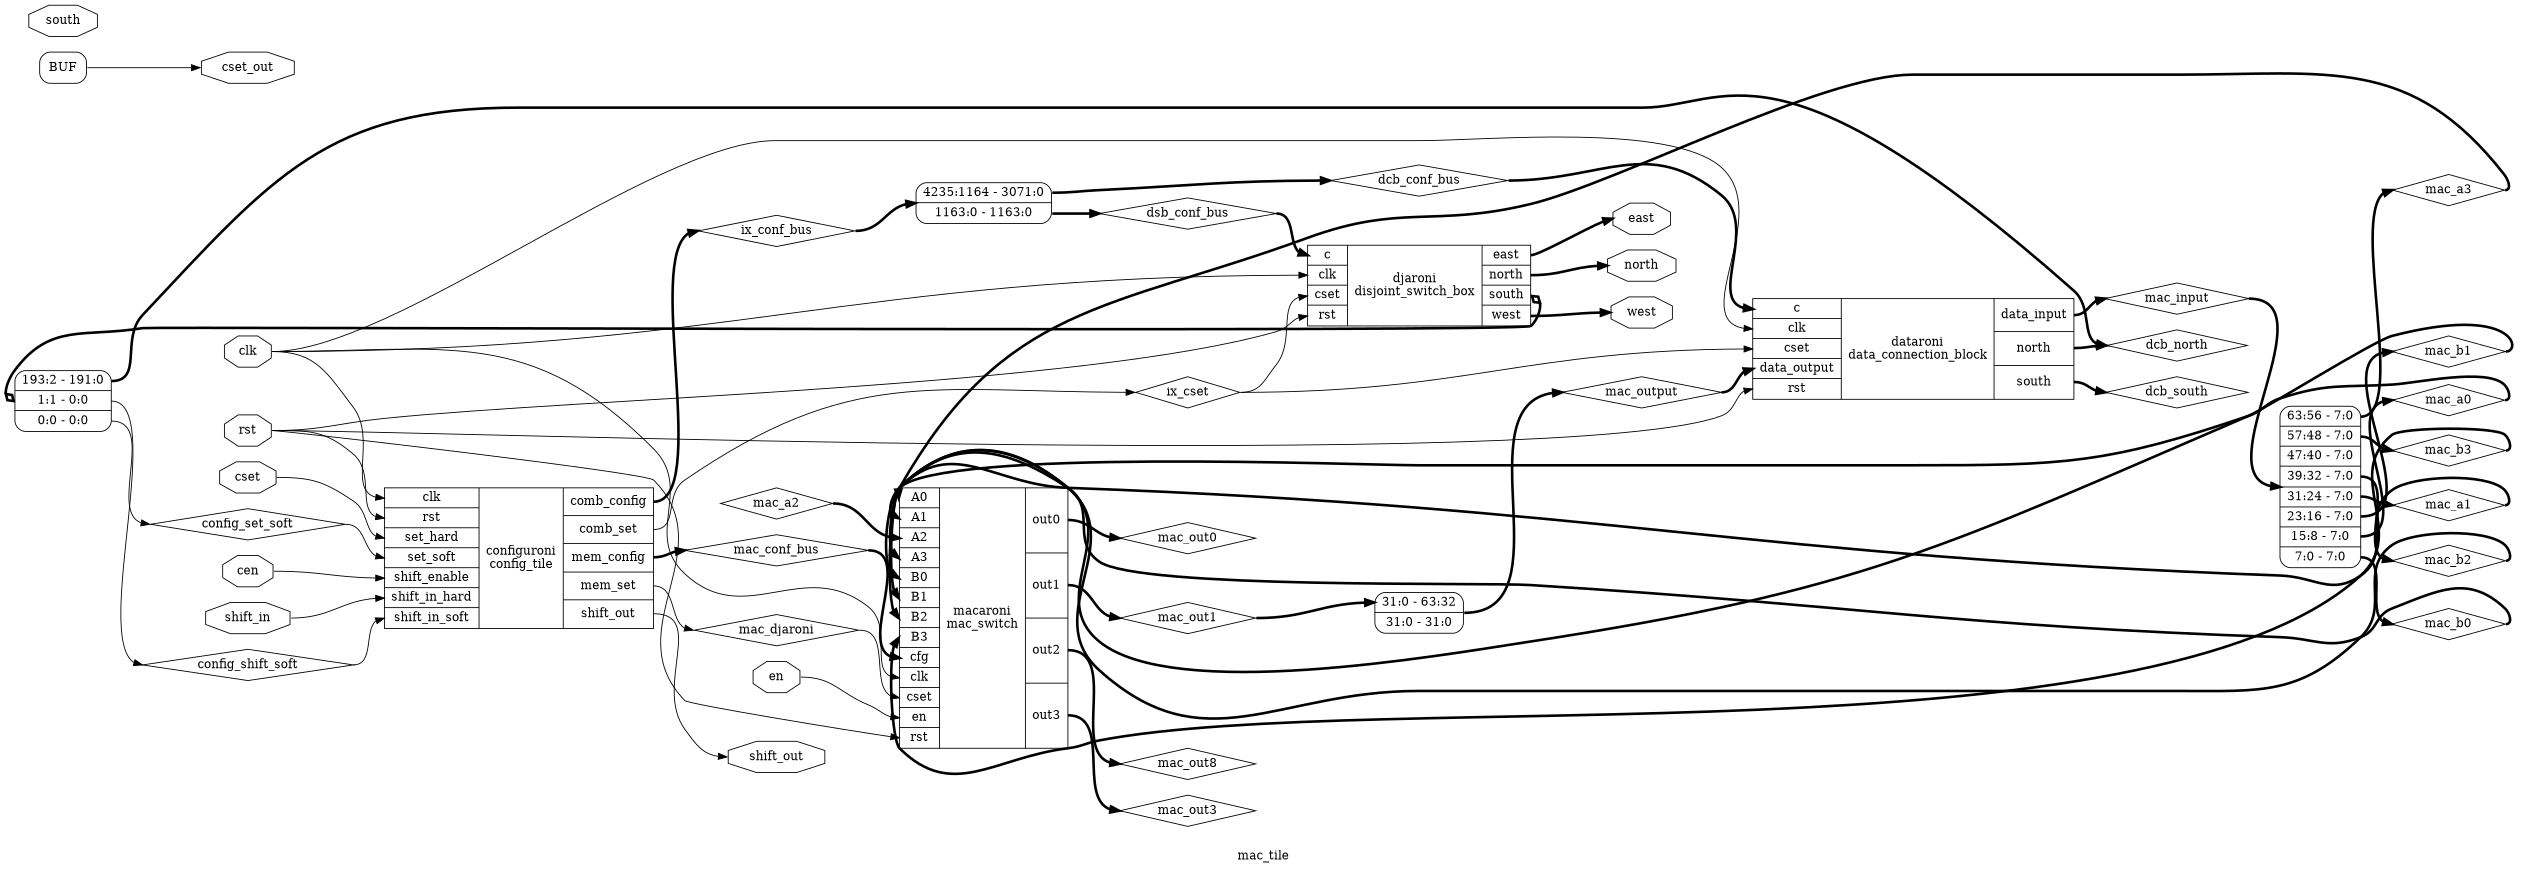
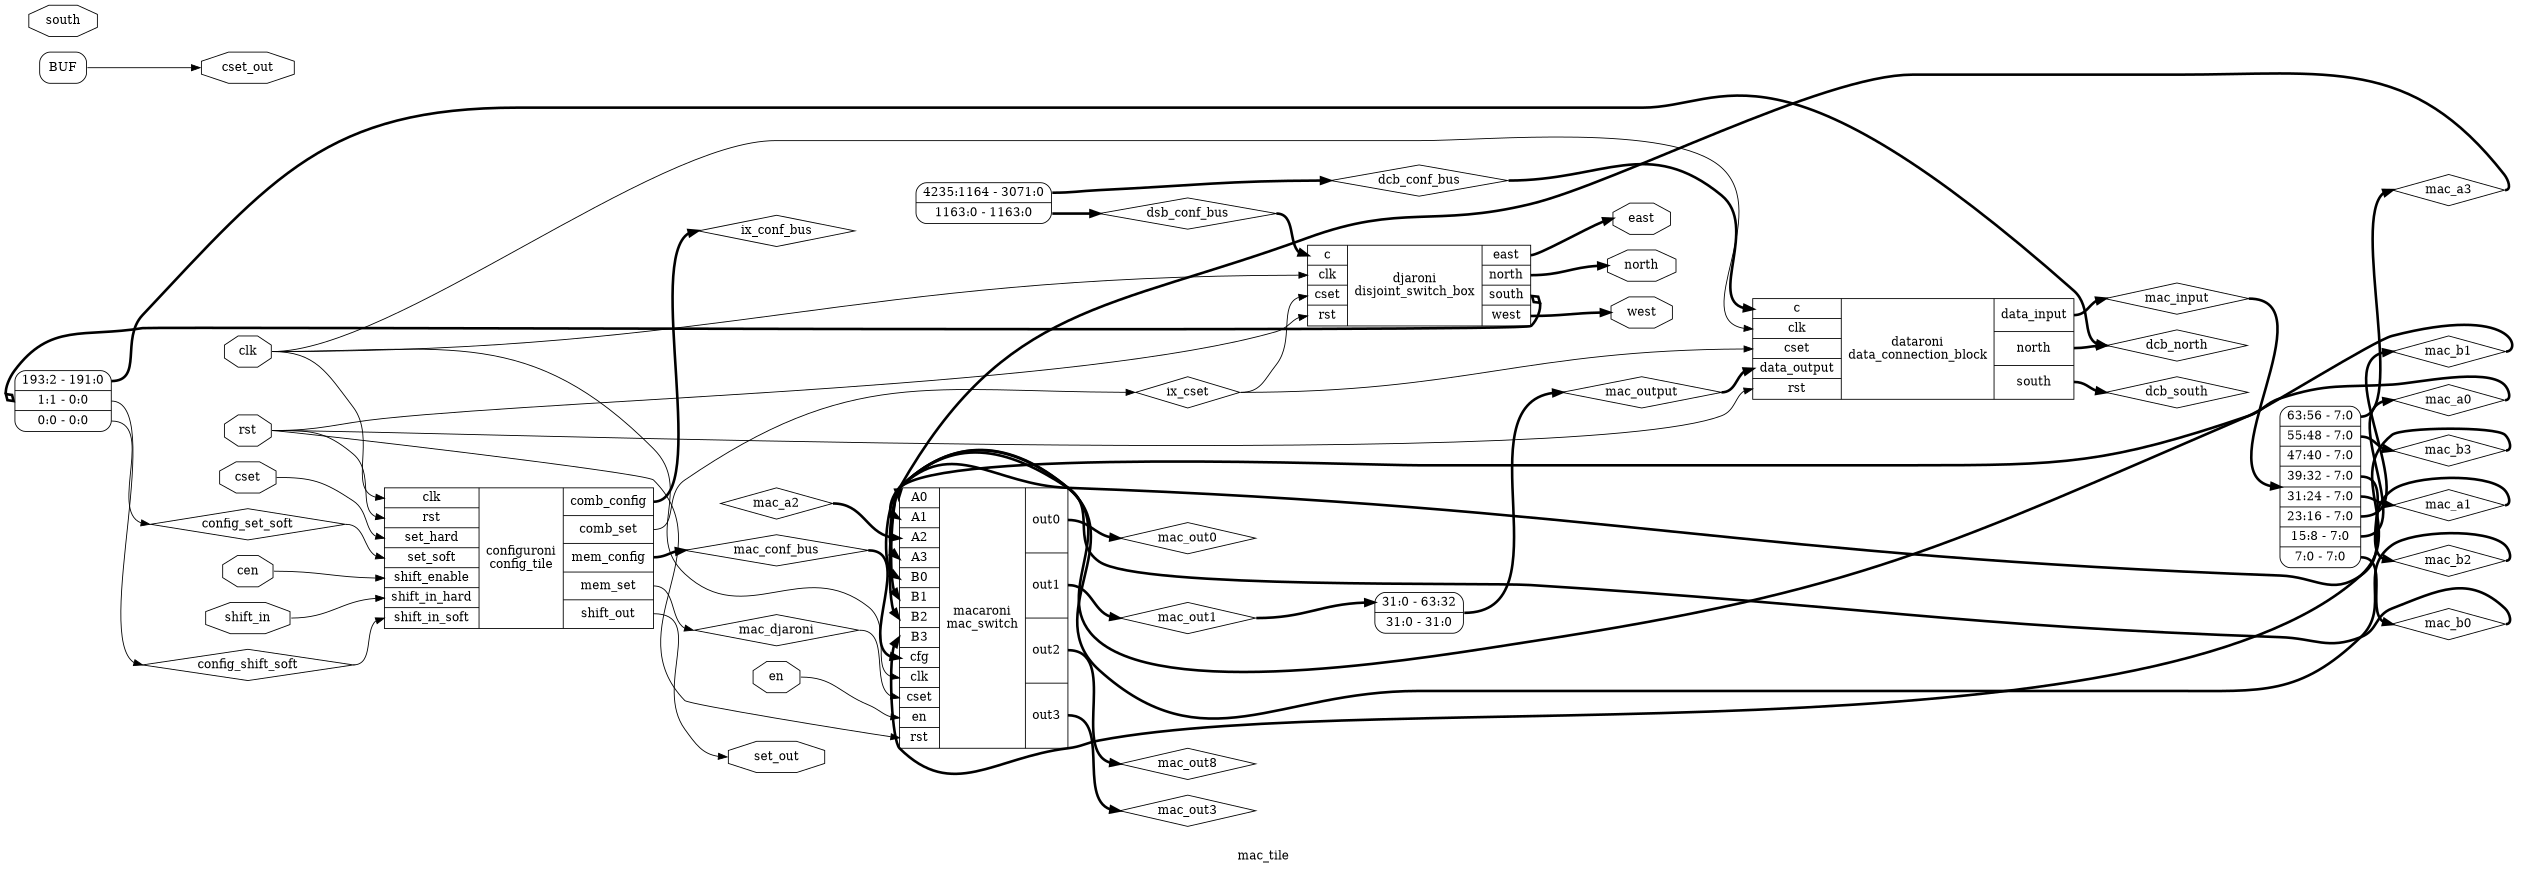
edge "ix_conf_bus" -> "4235:1164 - 3071:0": removed
node "63:56 - 7:0": text "57:48 - 7:0" -> "55:48 - 7:0"
node "shift_out": label "shift_out" -> "set_out"
